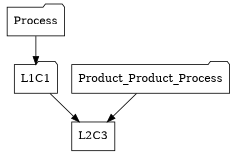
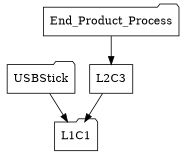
node "Process": label "Process" -> "USBStick"
node "Product_Product_Process": label "Product_Product_Process" -> "End_Product_Process"
edge "L1C1" -> "L2C3": reversed
